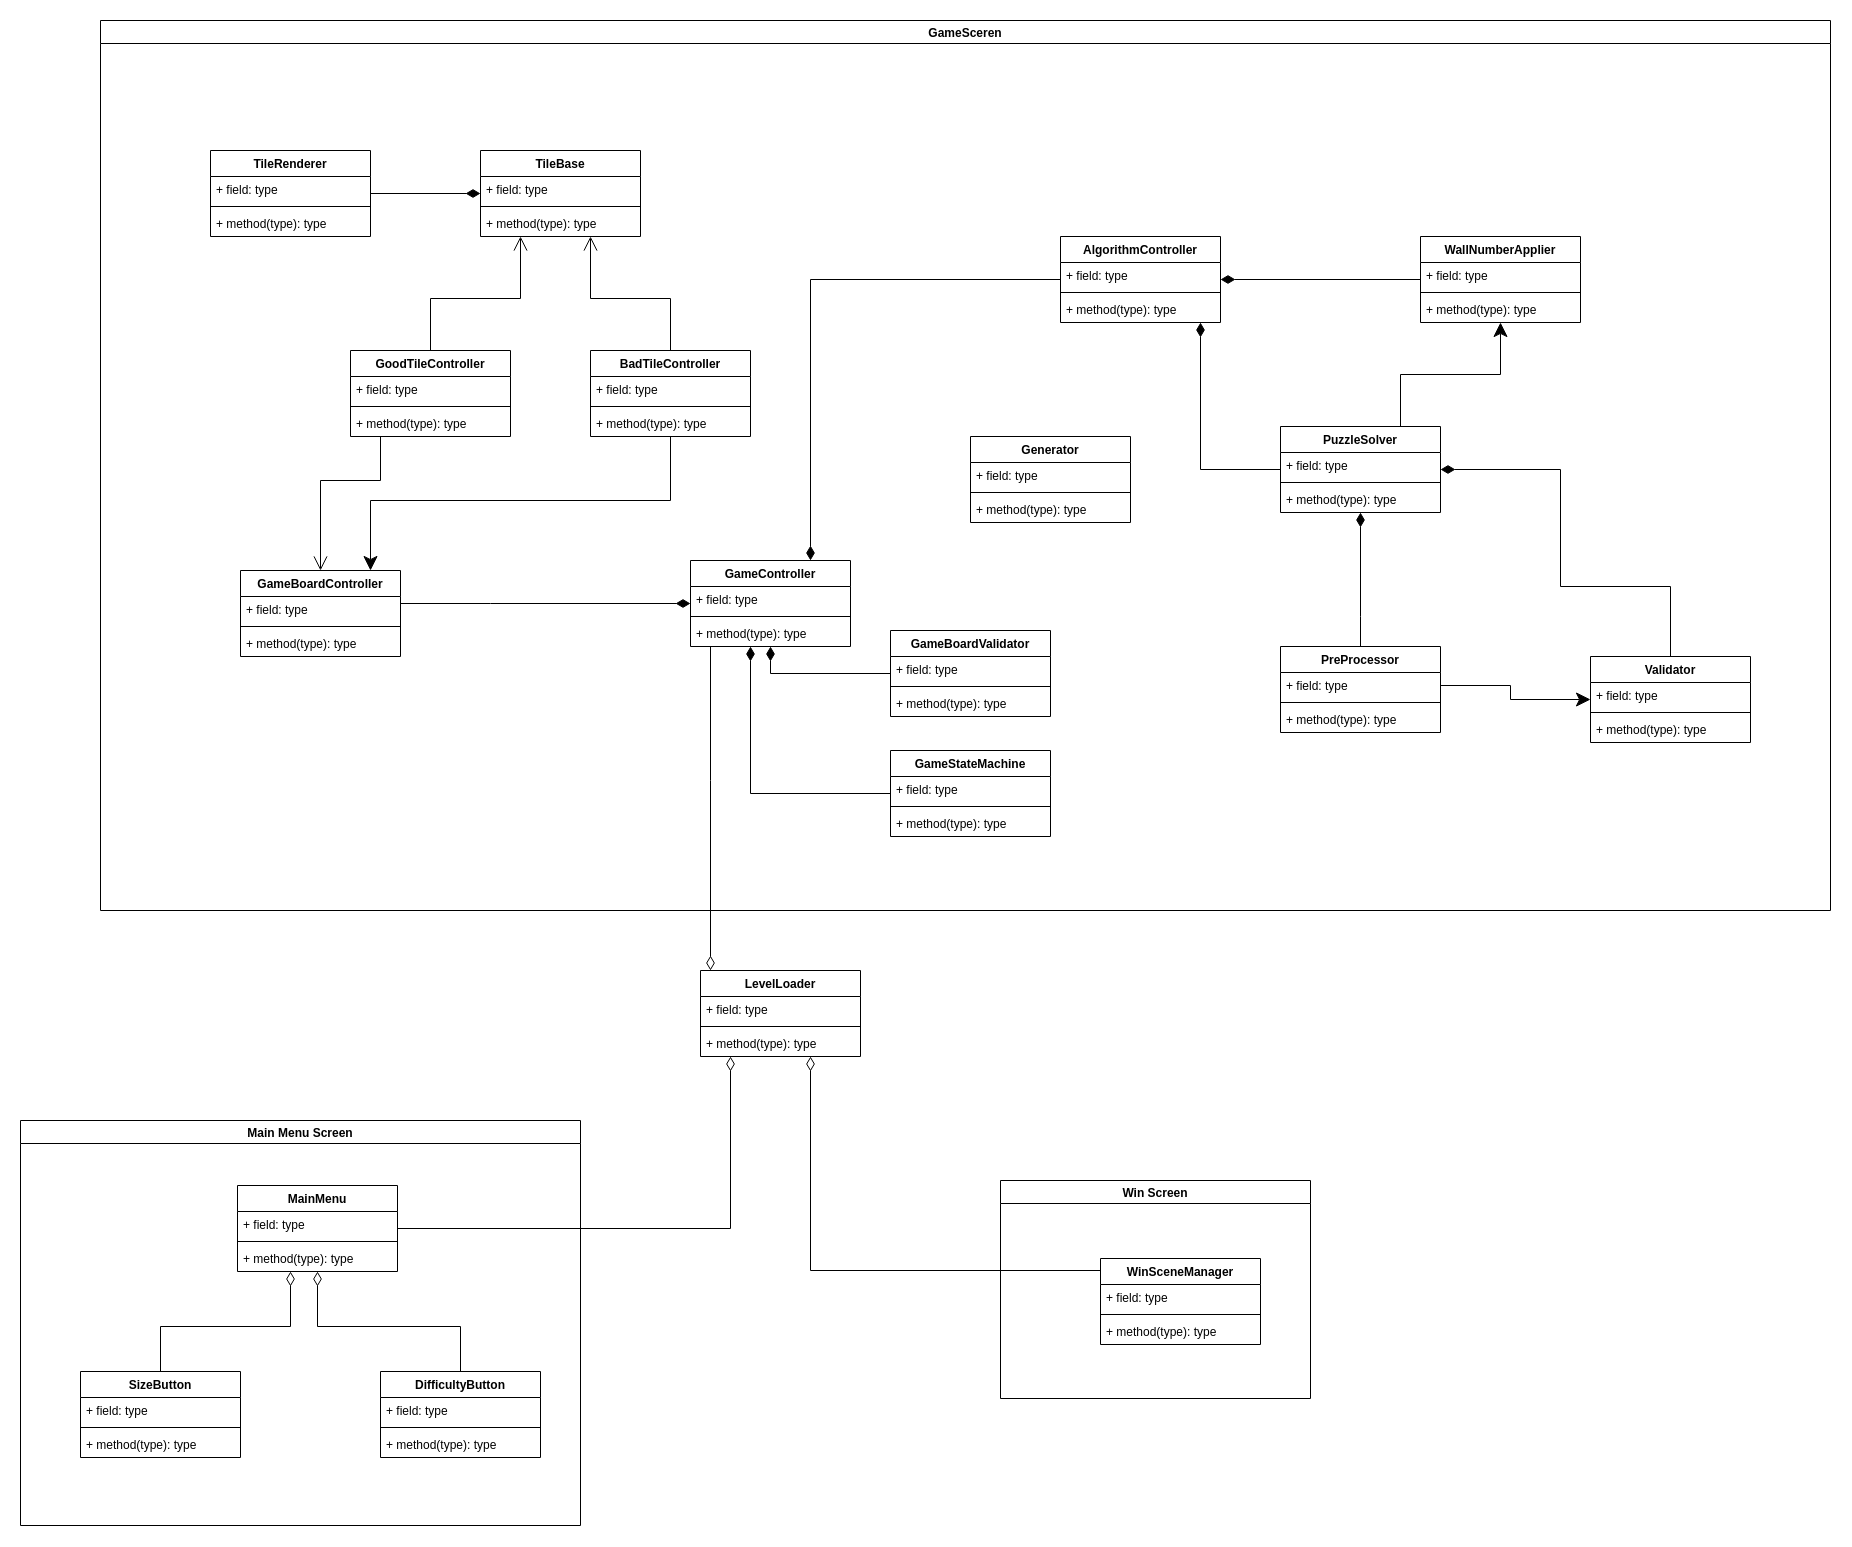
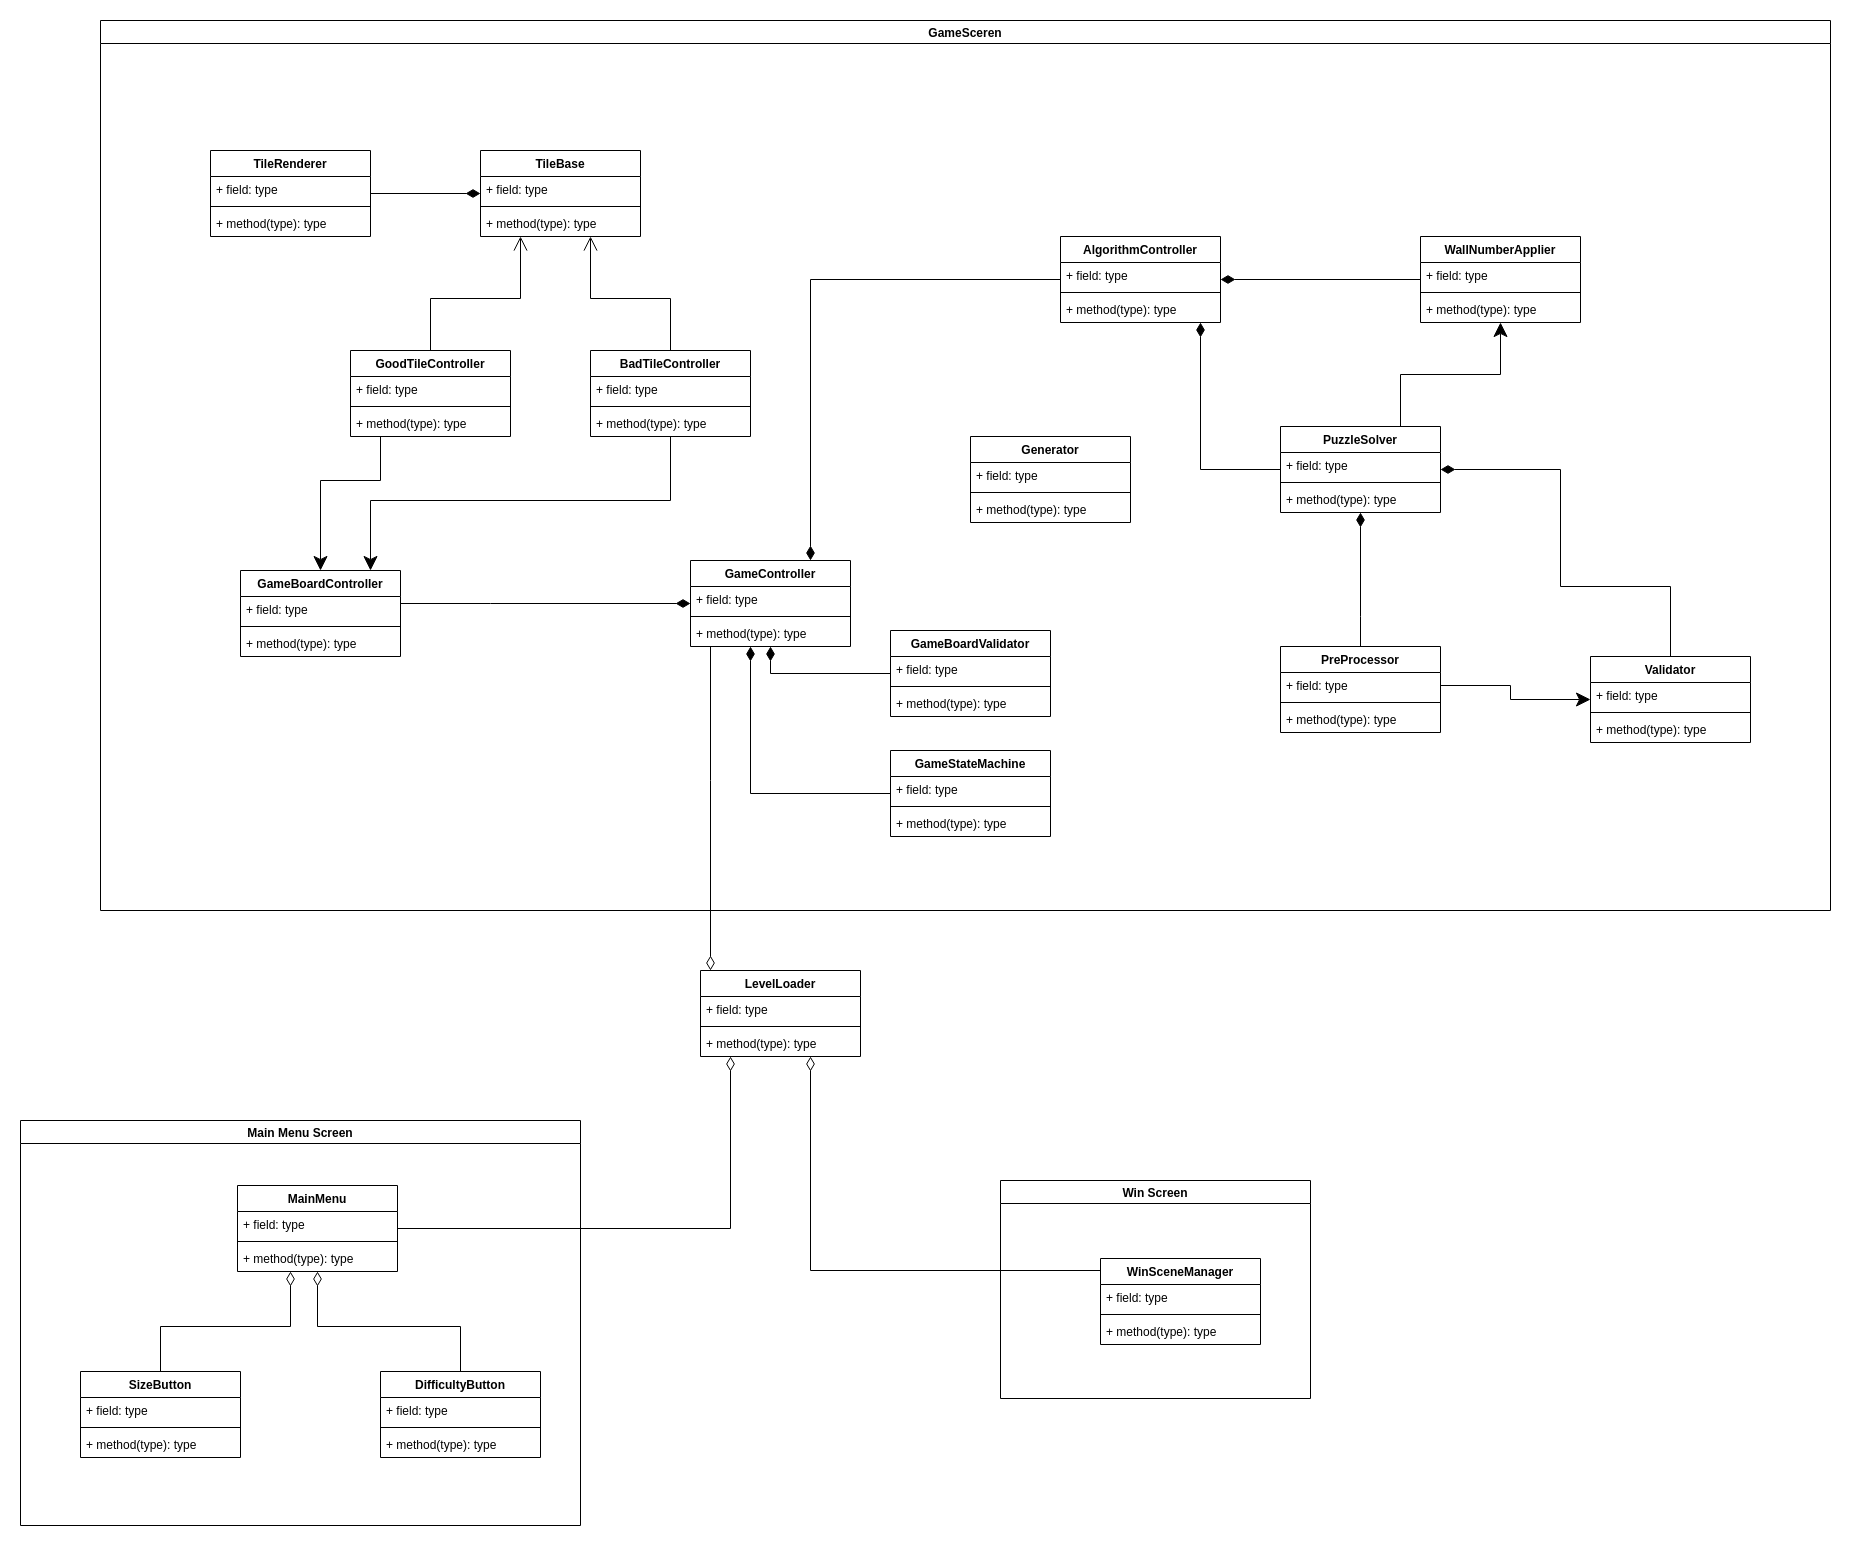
edge "GoodTileController" -> "GameBoardController": arrowhead open -> classic
